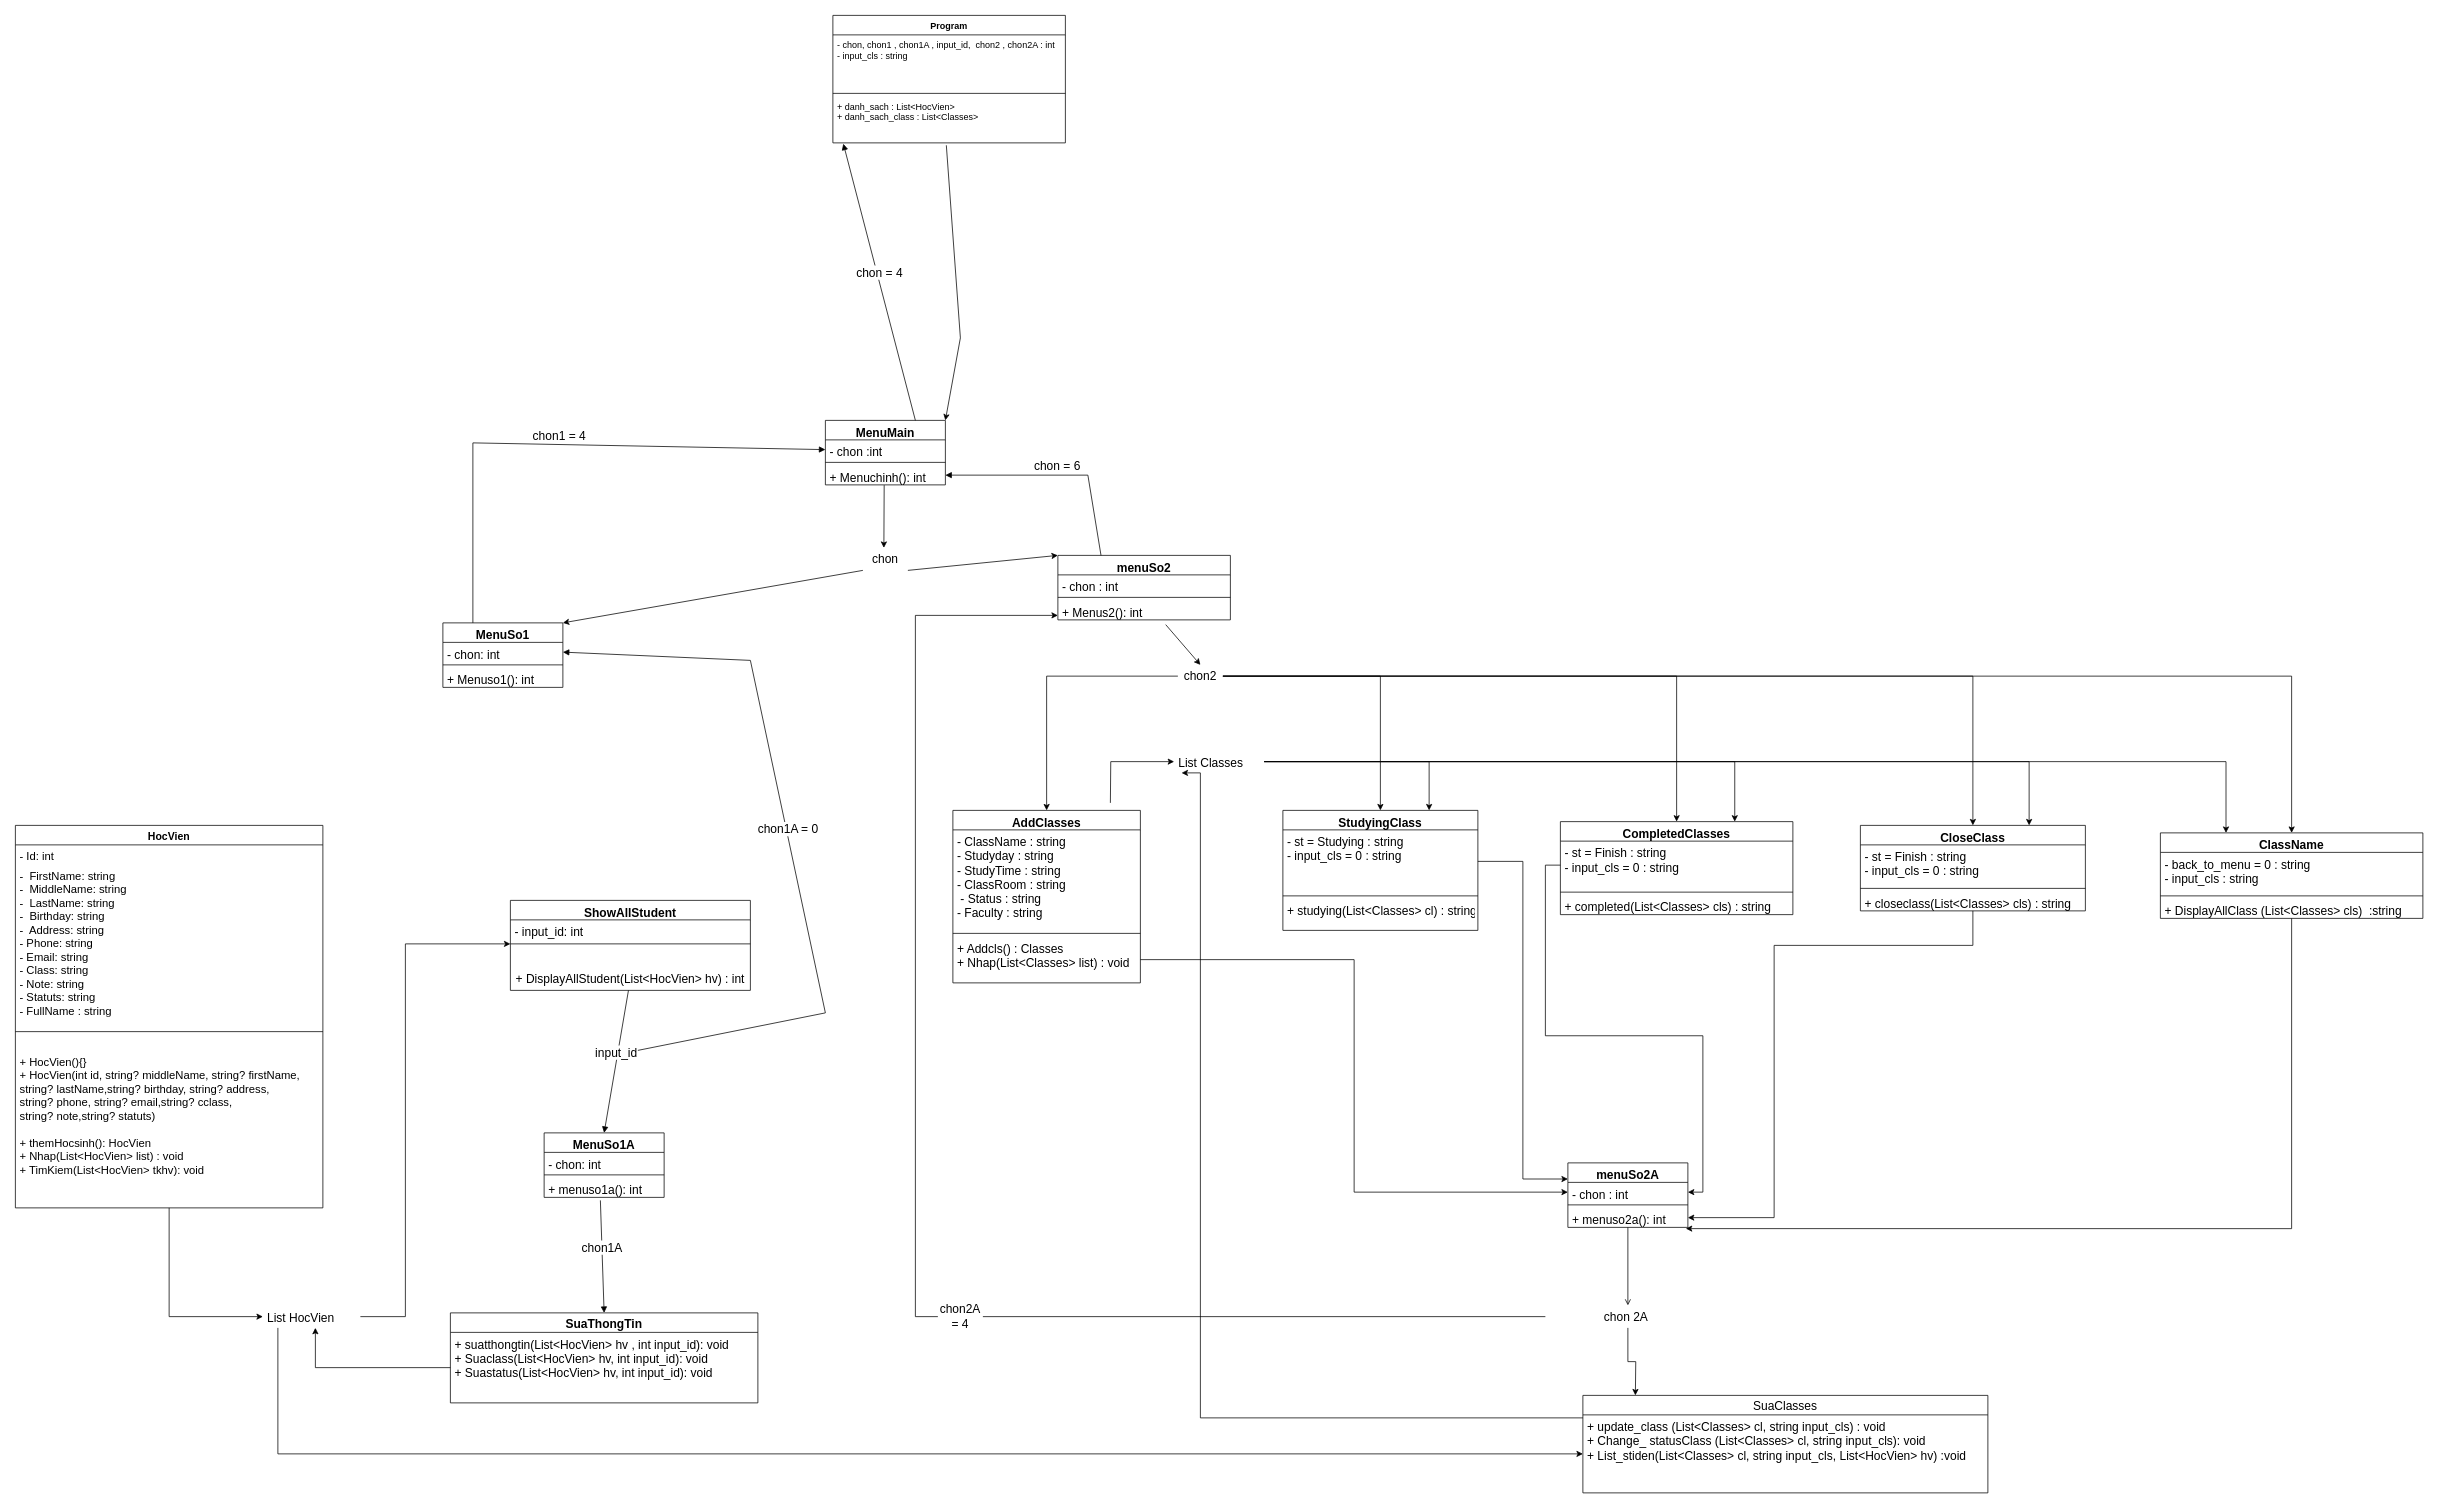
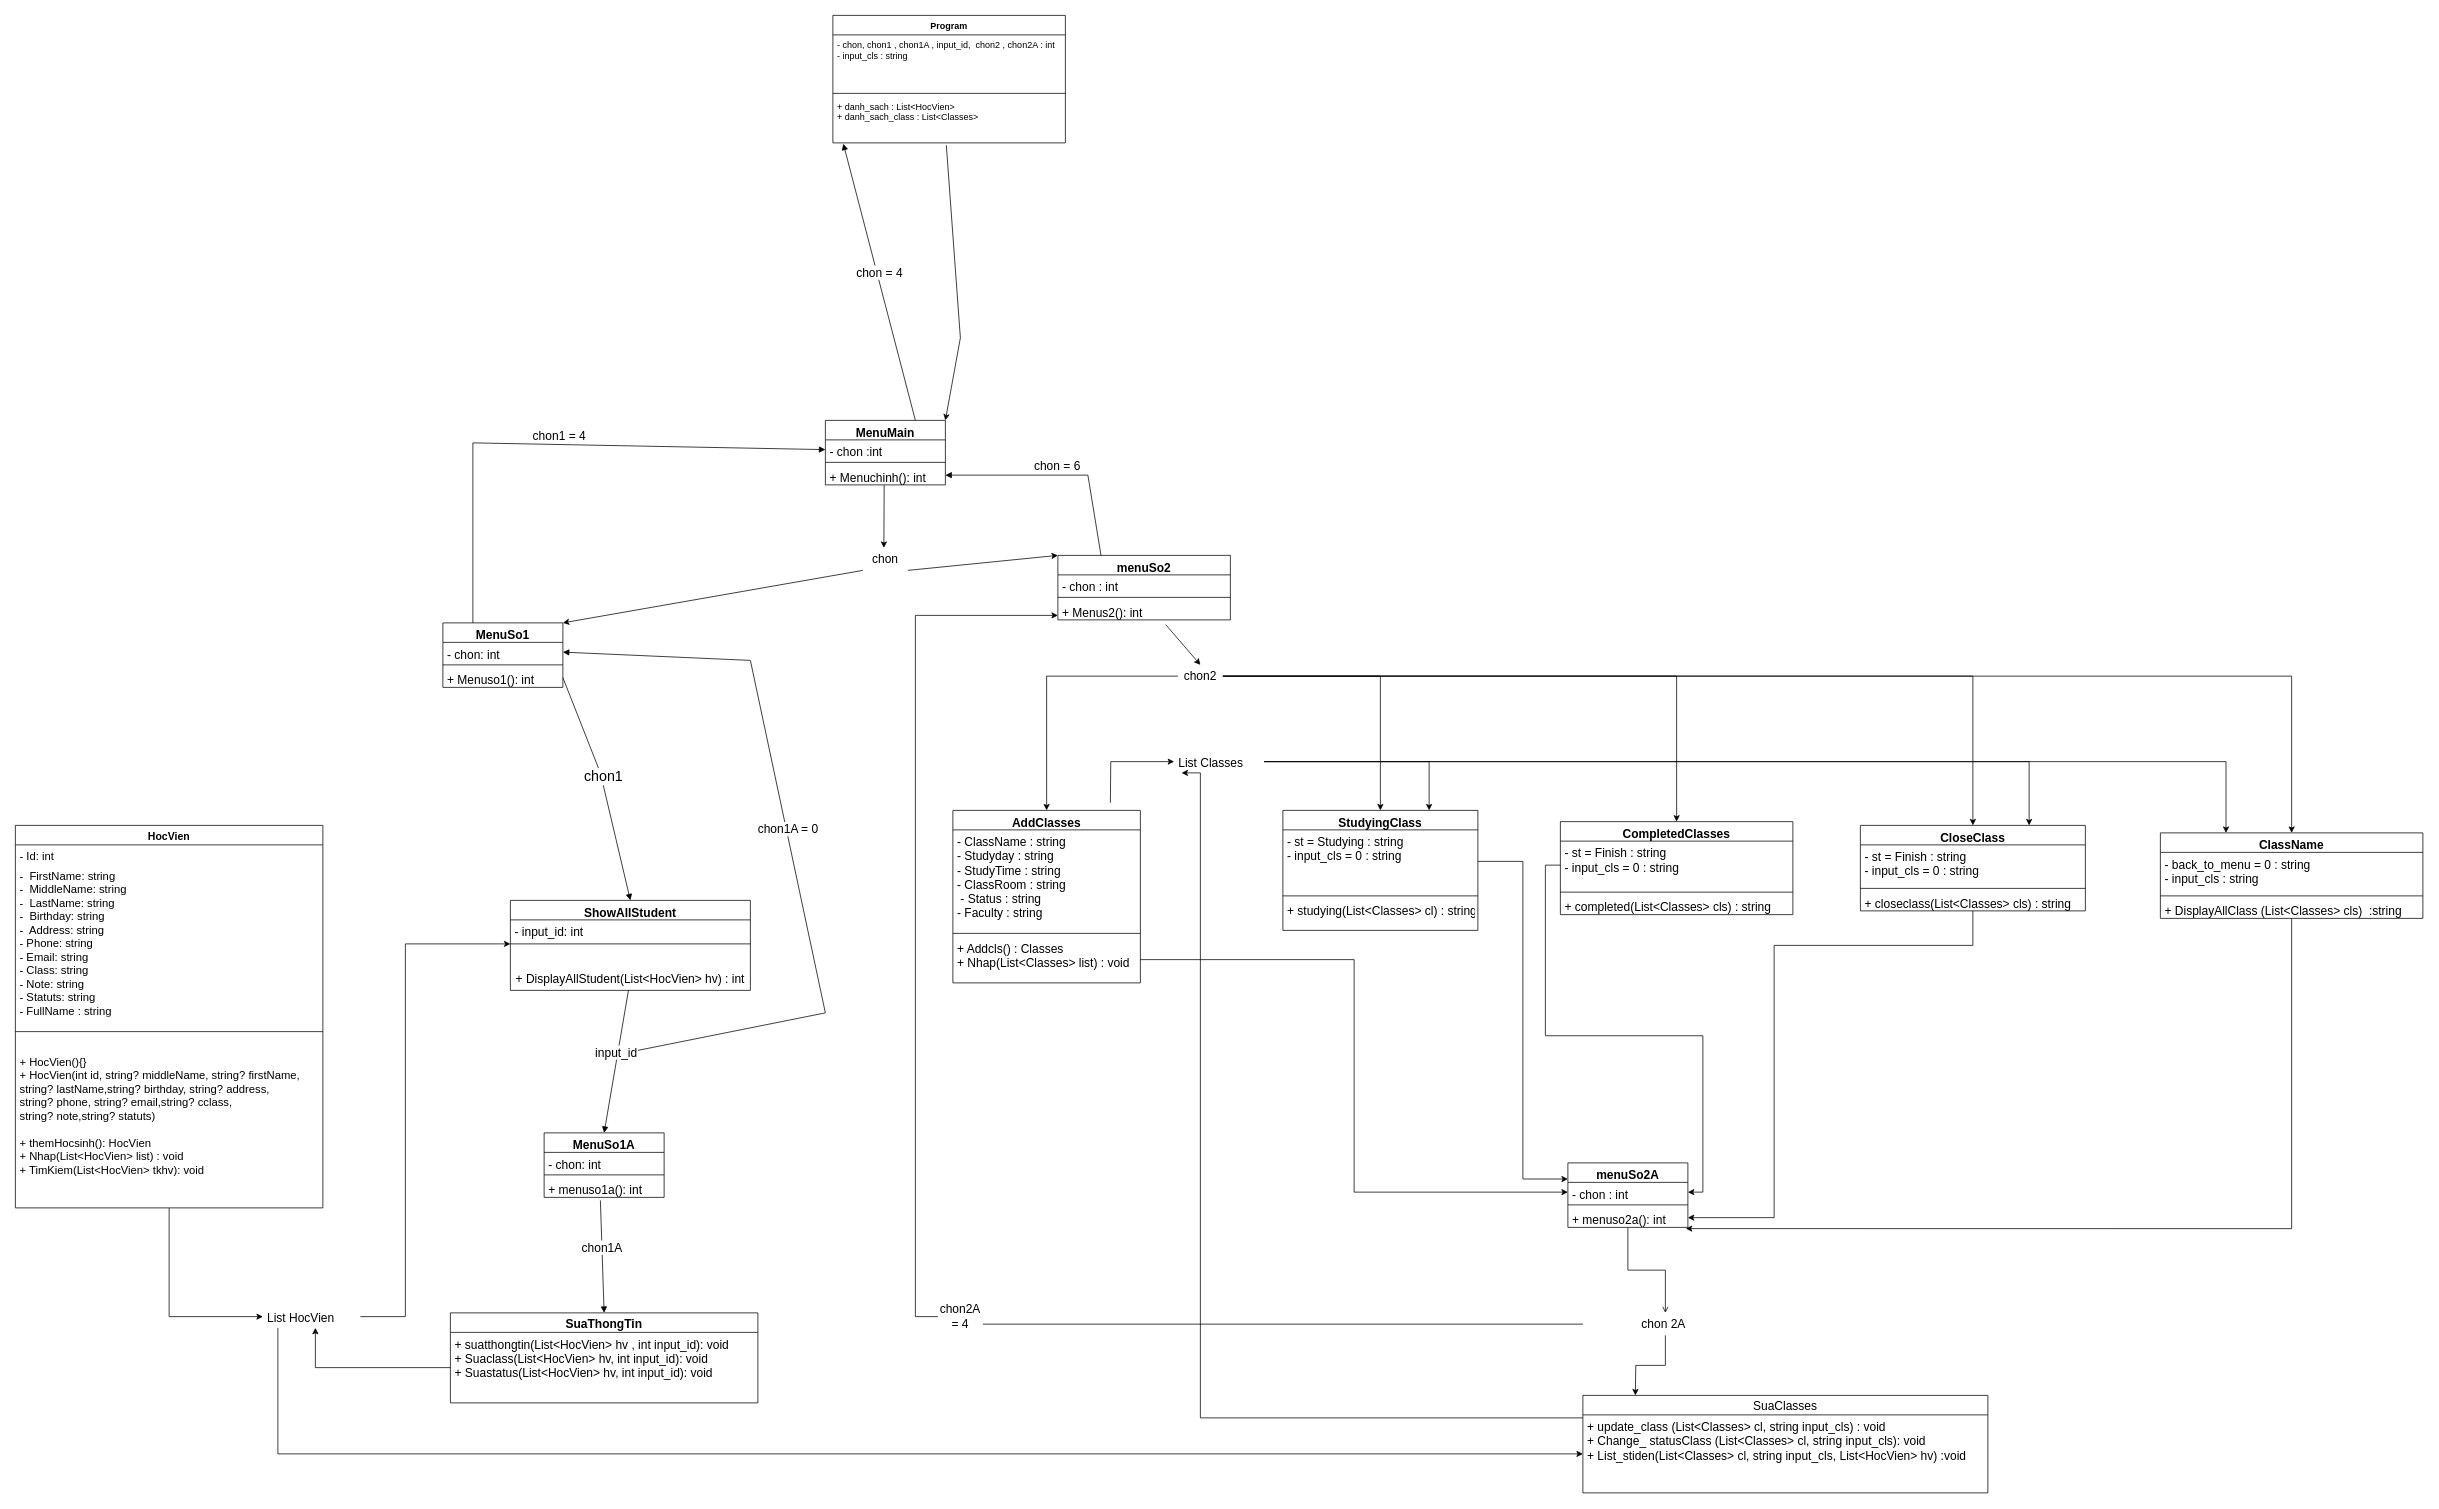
edge "+ Menuso1(): int" -> "ShowAllStudent": added, label "chon1"
edge "List Classes" -> "CompletedClasses": removed
node "chon 2A": moved (1628, 1317) -> (1665, 1324)
